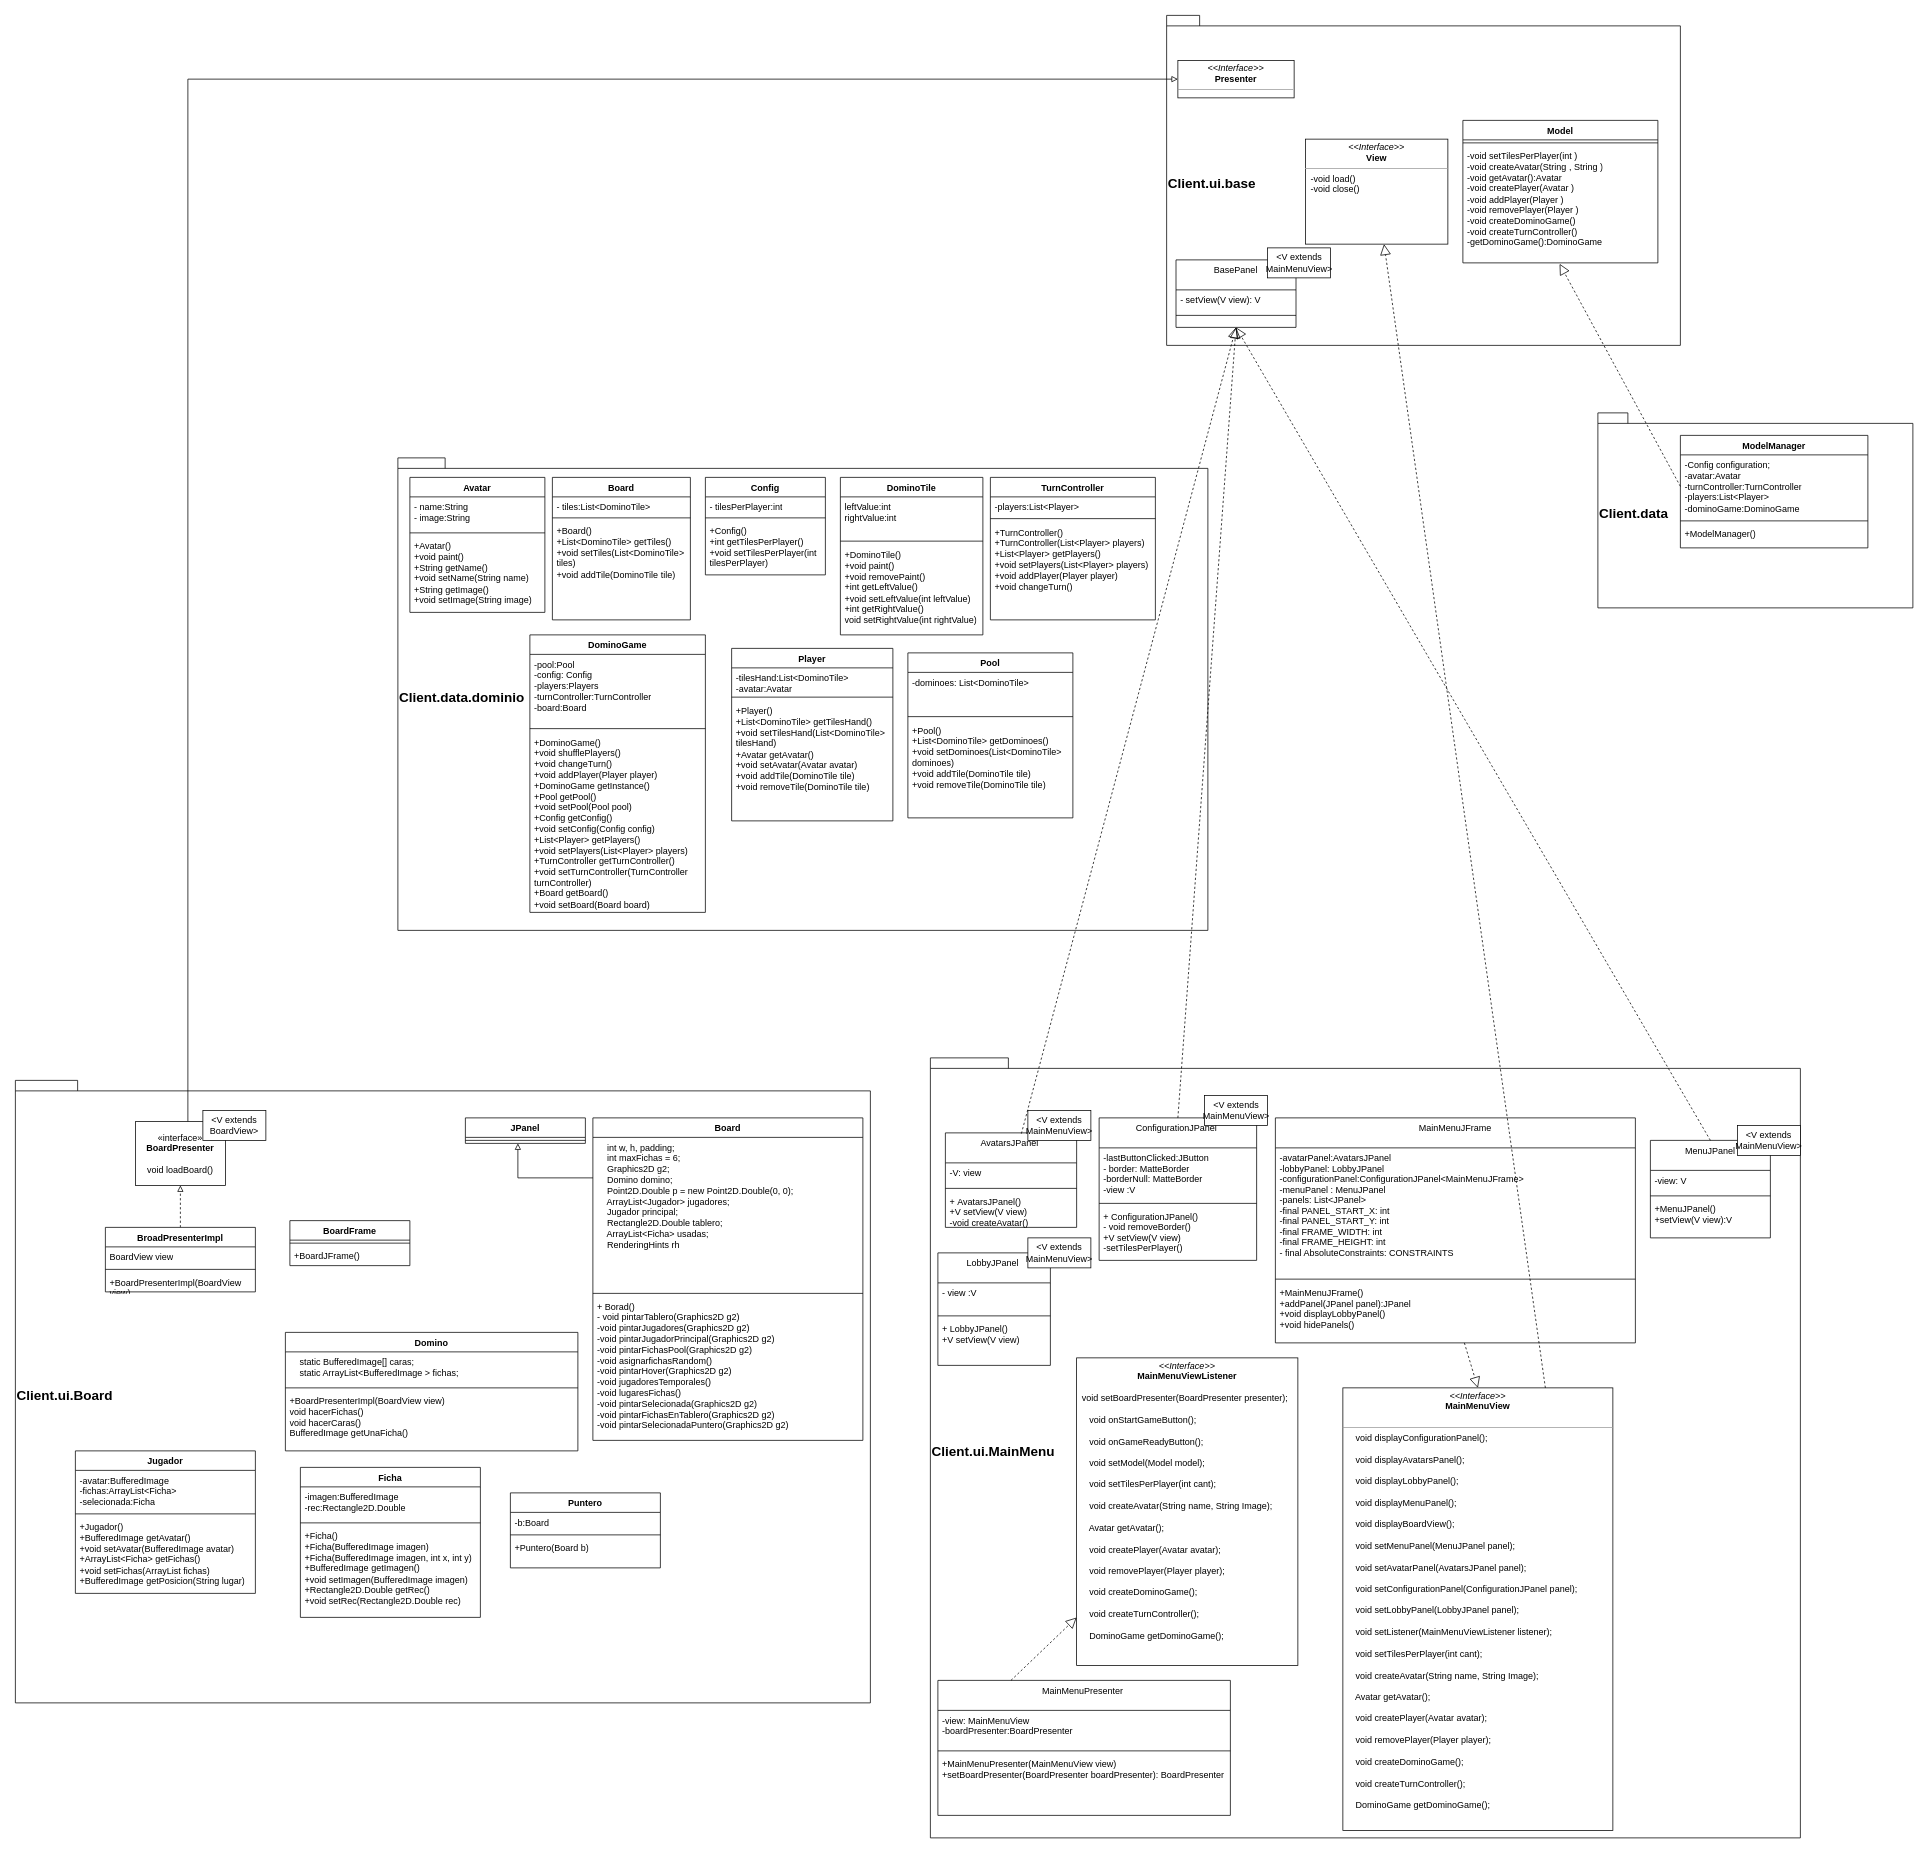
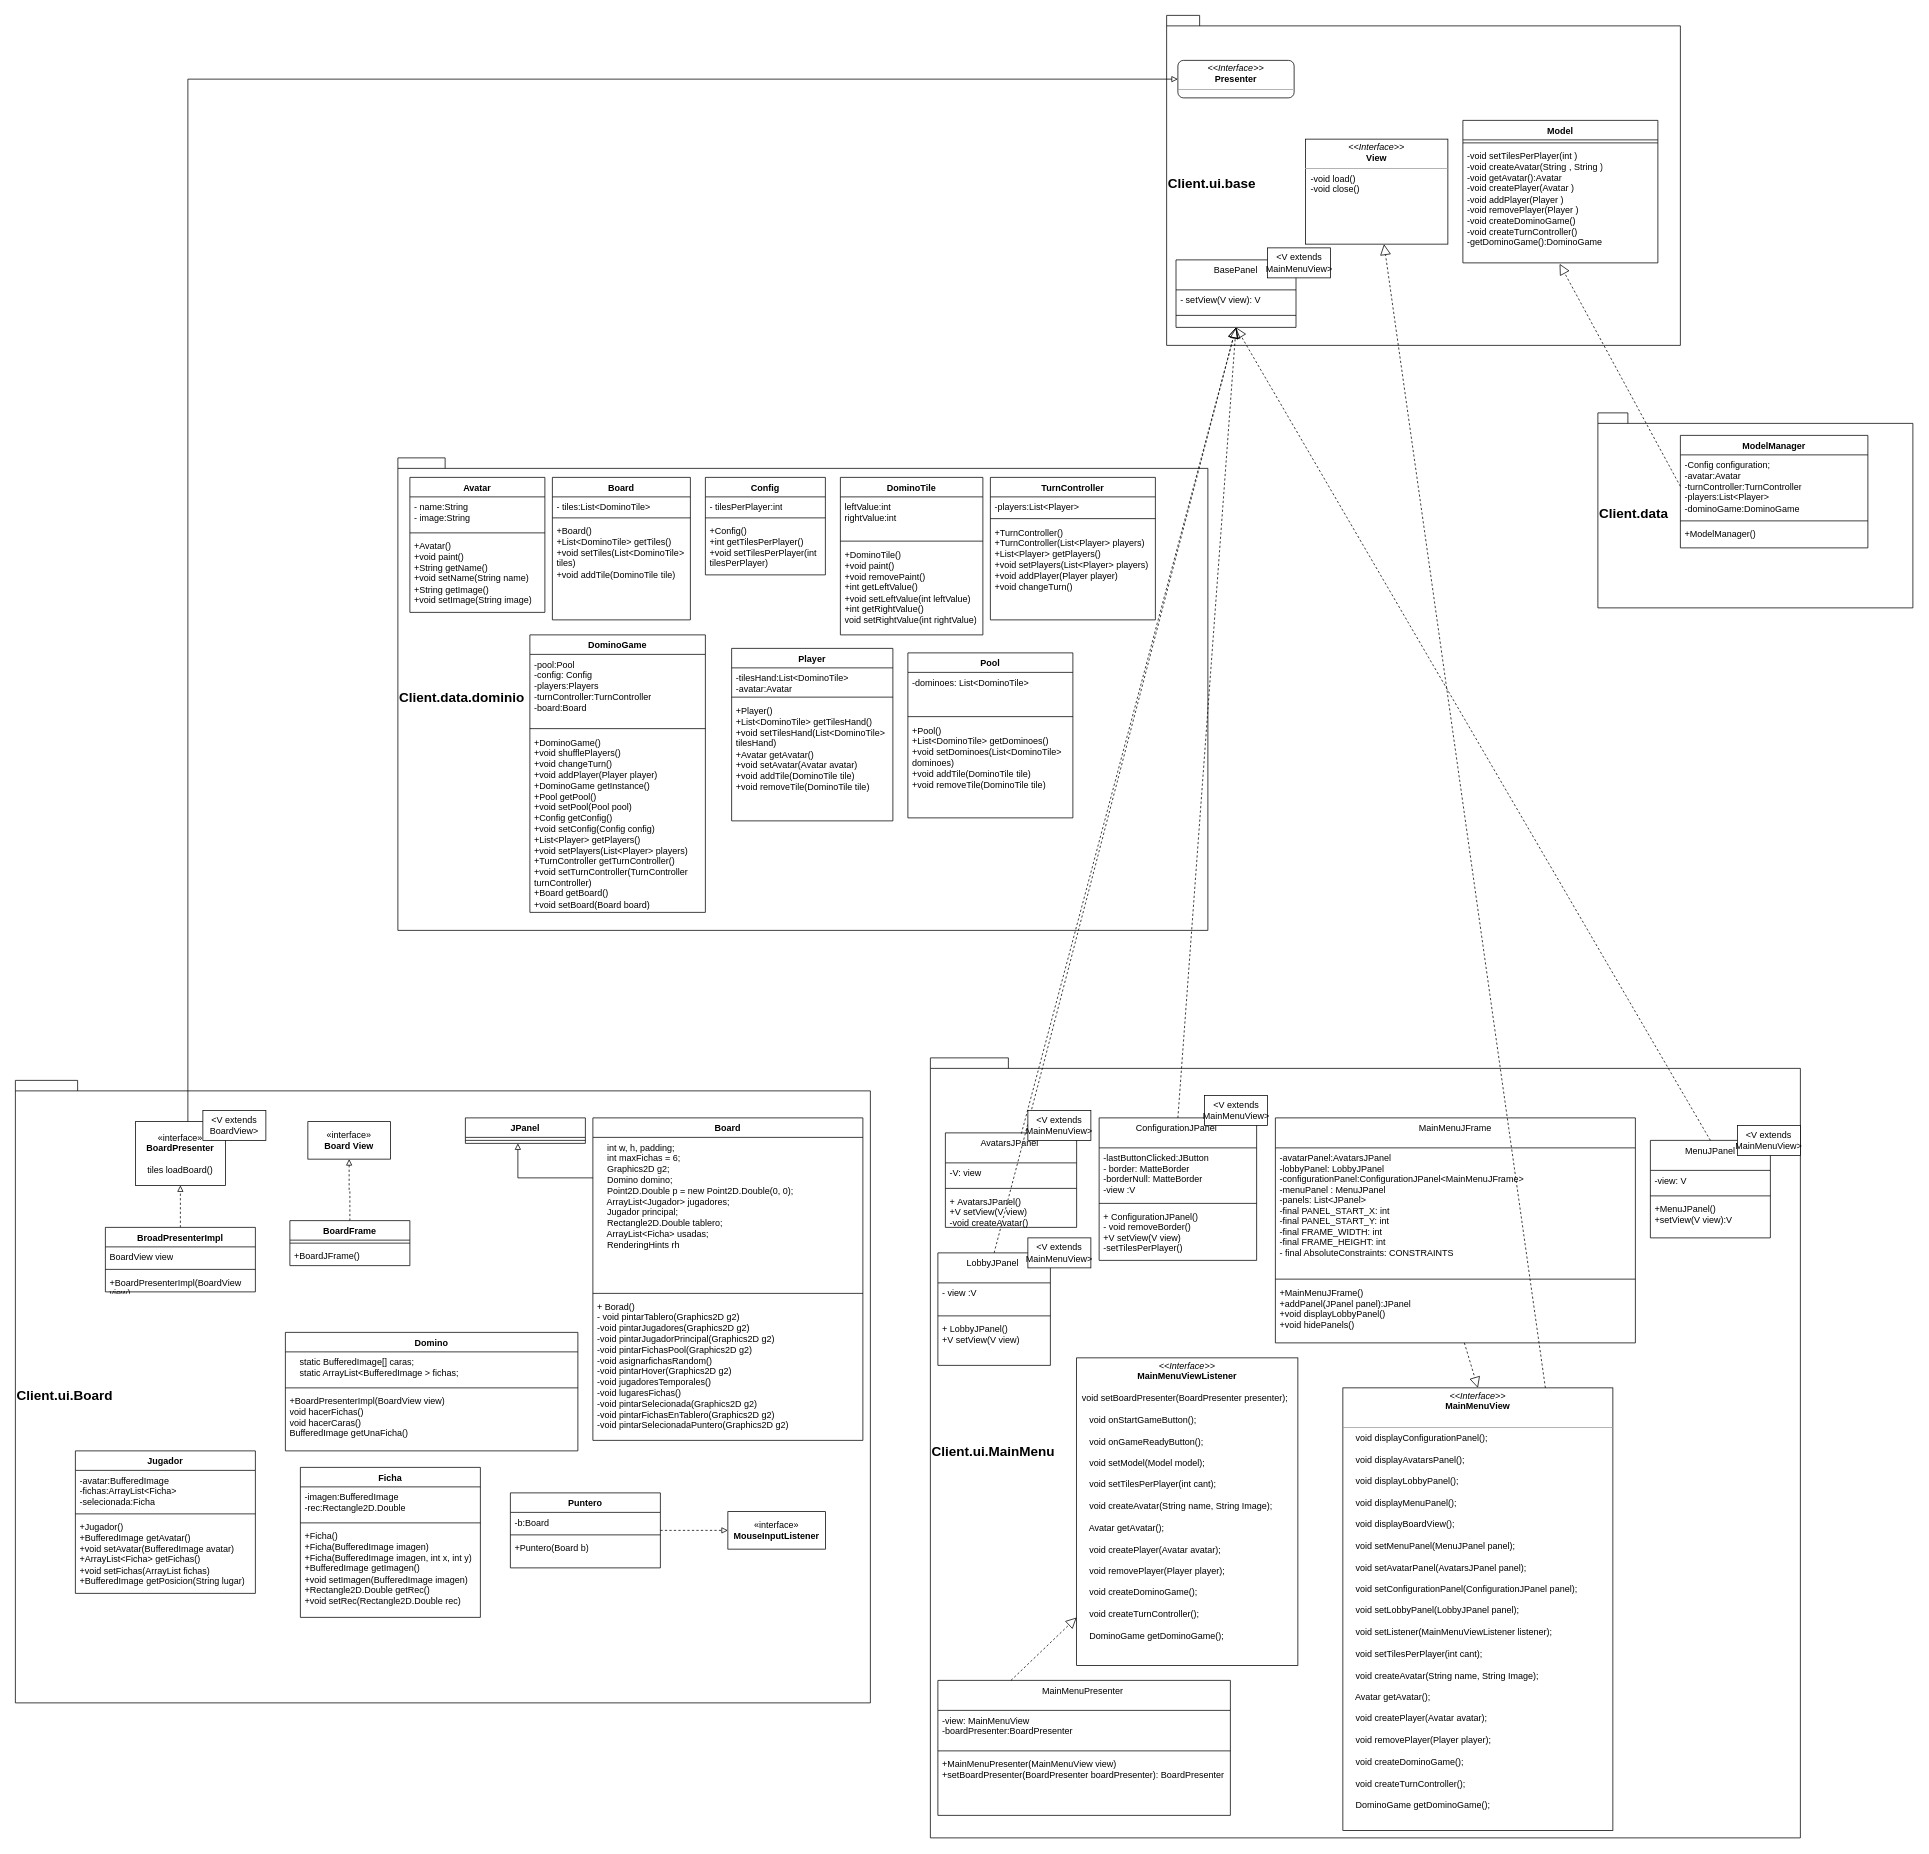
node "<<Interface>> Presenter": shape rectangle -> rounded rectangle
edge "LobbyJPanel" -> "BasePanel": added
node "«interface» Board View": added
node "«interface» BoardPresenter void loadBoard()": label "«interface» BoardPresenter void loadBoard()" -> "«interface» BoardPresenter tiles loadBoard()"
edge "BoardFrame" -> "«interface» Board View": added
edge "Puntero" -> "«interface» MouseInputListener": added
node "«interface» MouseInputListener": added
